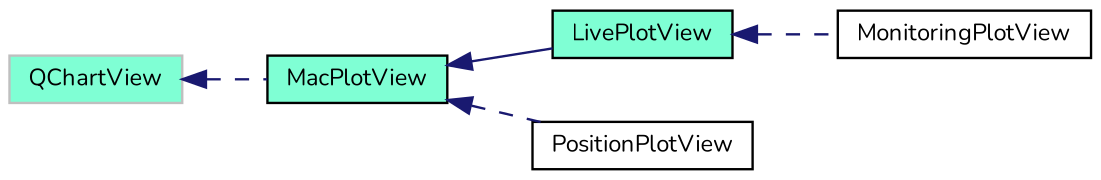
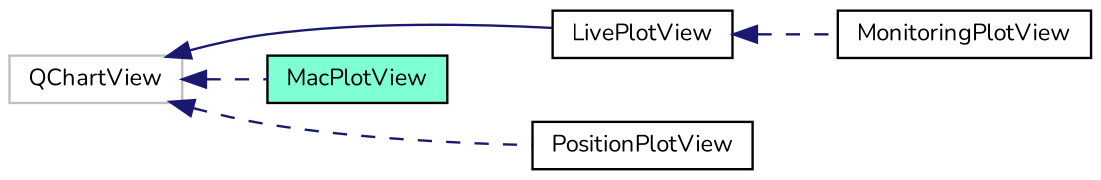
node "LivePlotView": fillcolor aquamarine -> white
edge "LivePlotView" -> "MacPlotView": now "LivePlotView" -> "QChartView"
node "QChartView": fillcolor aquamarine -> white
edge "PositionPlotView" -> "MacPlotView": now "PositionPlotView" -> "QChartView"
